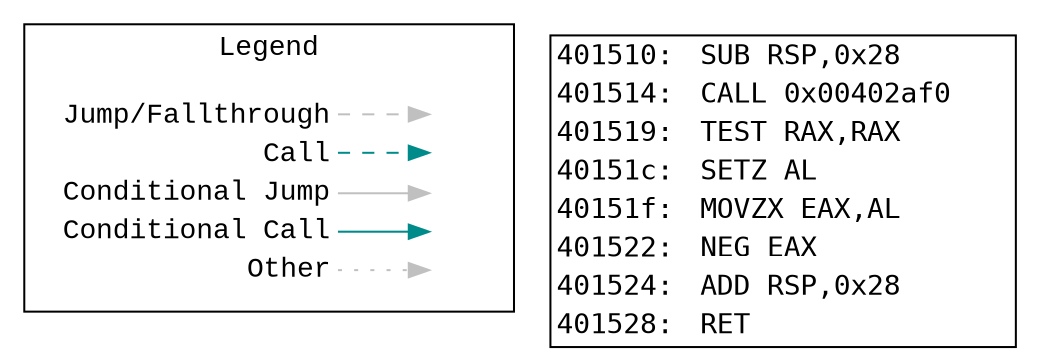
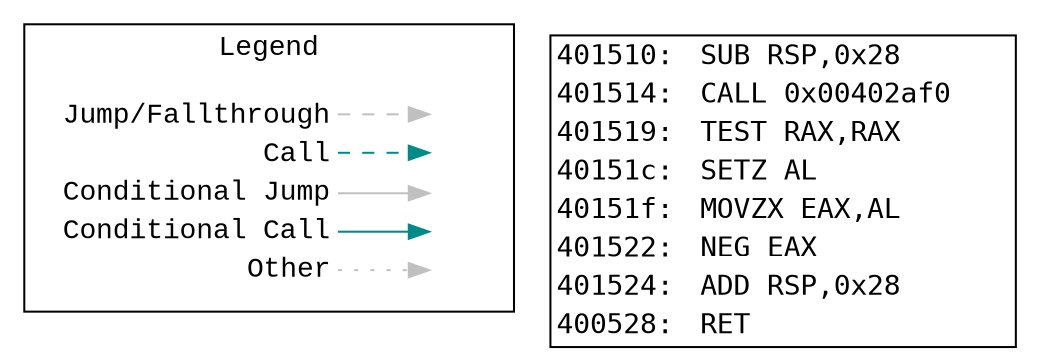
node "401510:": text "401528:" -> "400528:"
